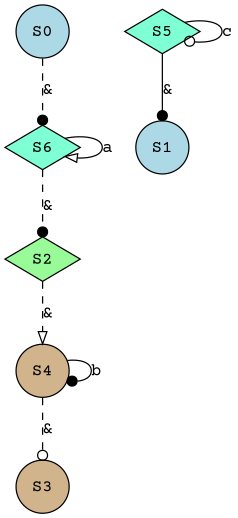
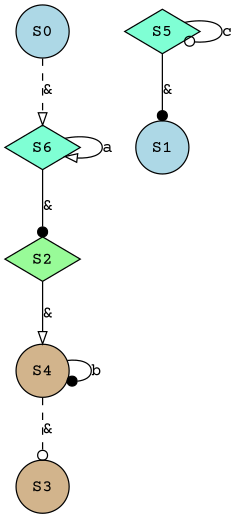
edge "S0" -> "S6": arrowhead dot -> onormal
edge "S6" -> "S2": style dashed -> solid
edge "S2" -> "S4": style dashed -> solid
